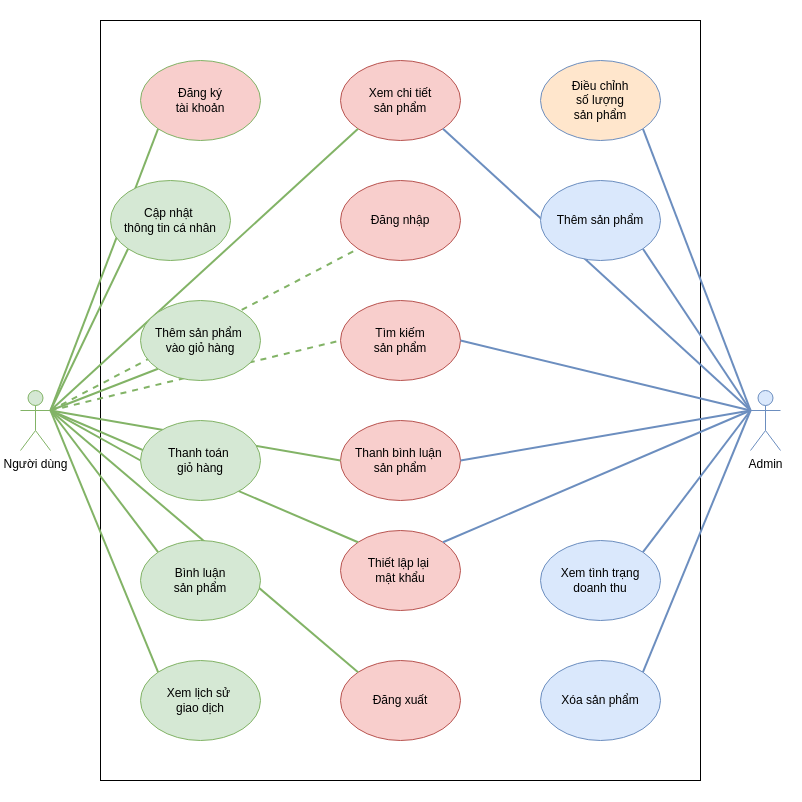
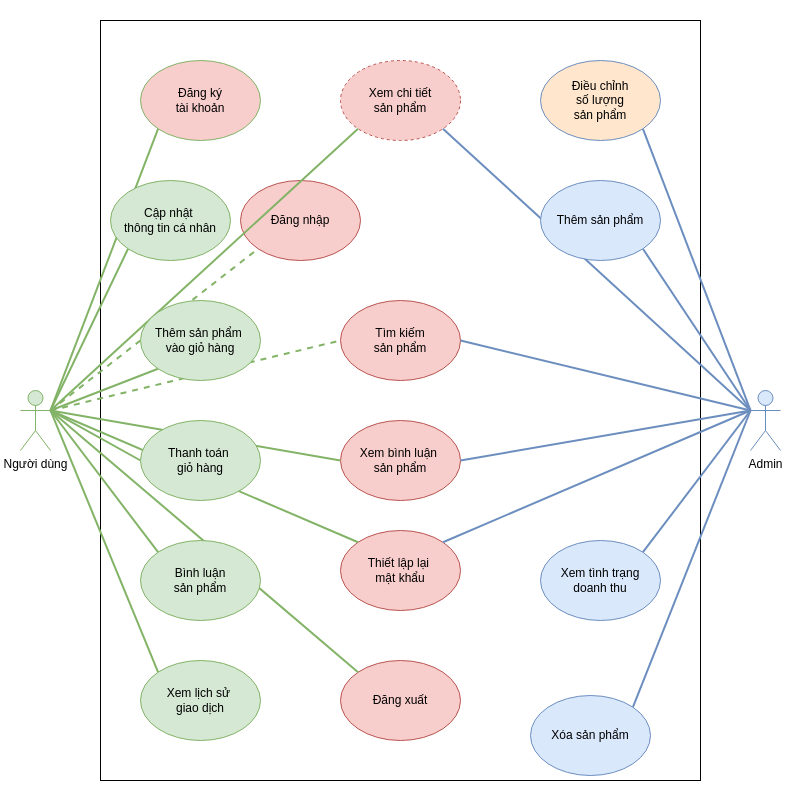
node "Xem chi tiết sản phẩm": style solid -> dashed
node "Đăng nhập": moved (401, 221) -> (301, 221)
node "Thanh bình luận sản phẩm": label "Thanh bình luận sản phẩm" -> "Xem bình luận sản phẩm"
node "Xóa sản phẩm": moved (601, 701) -> (591, 736)
